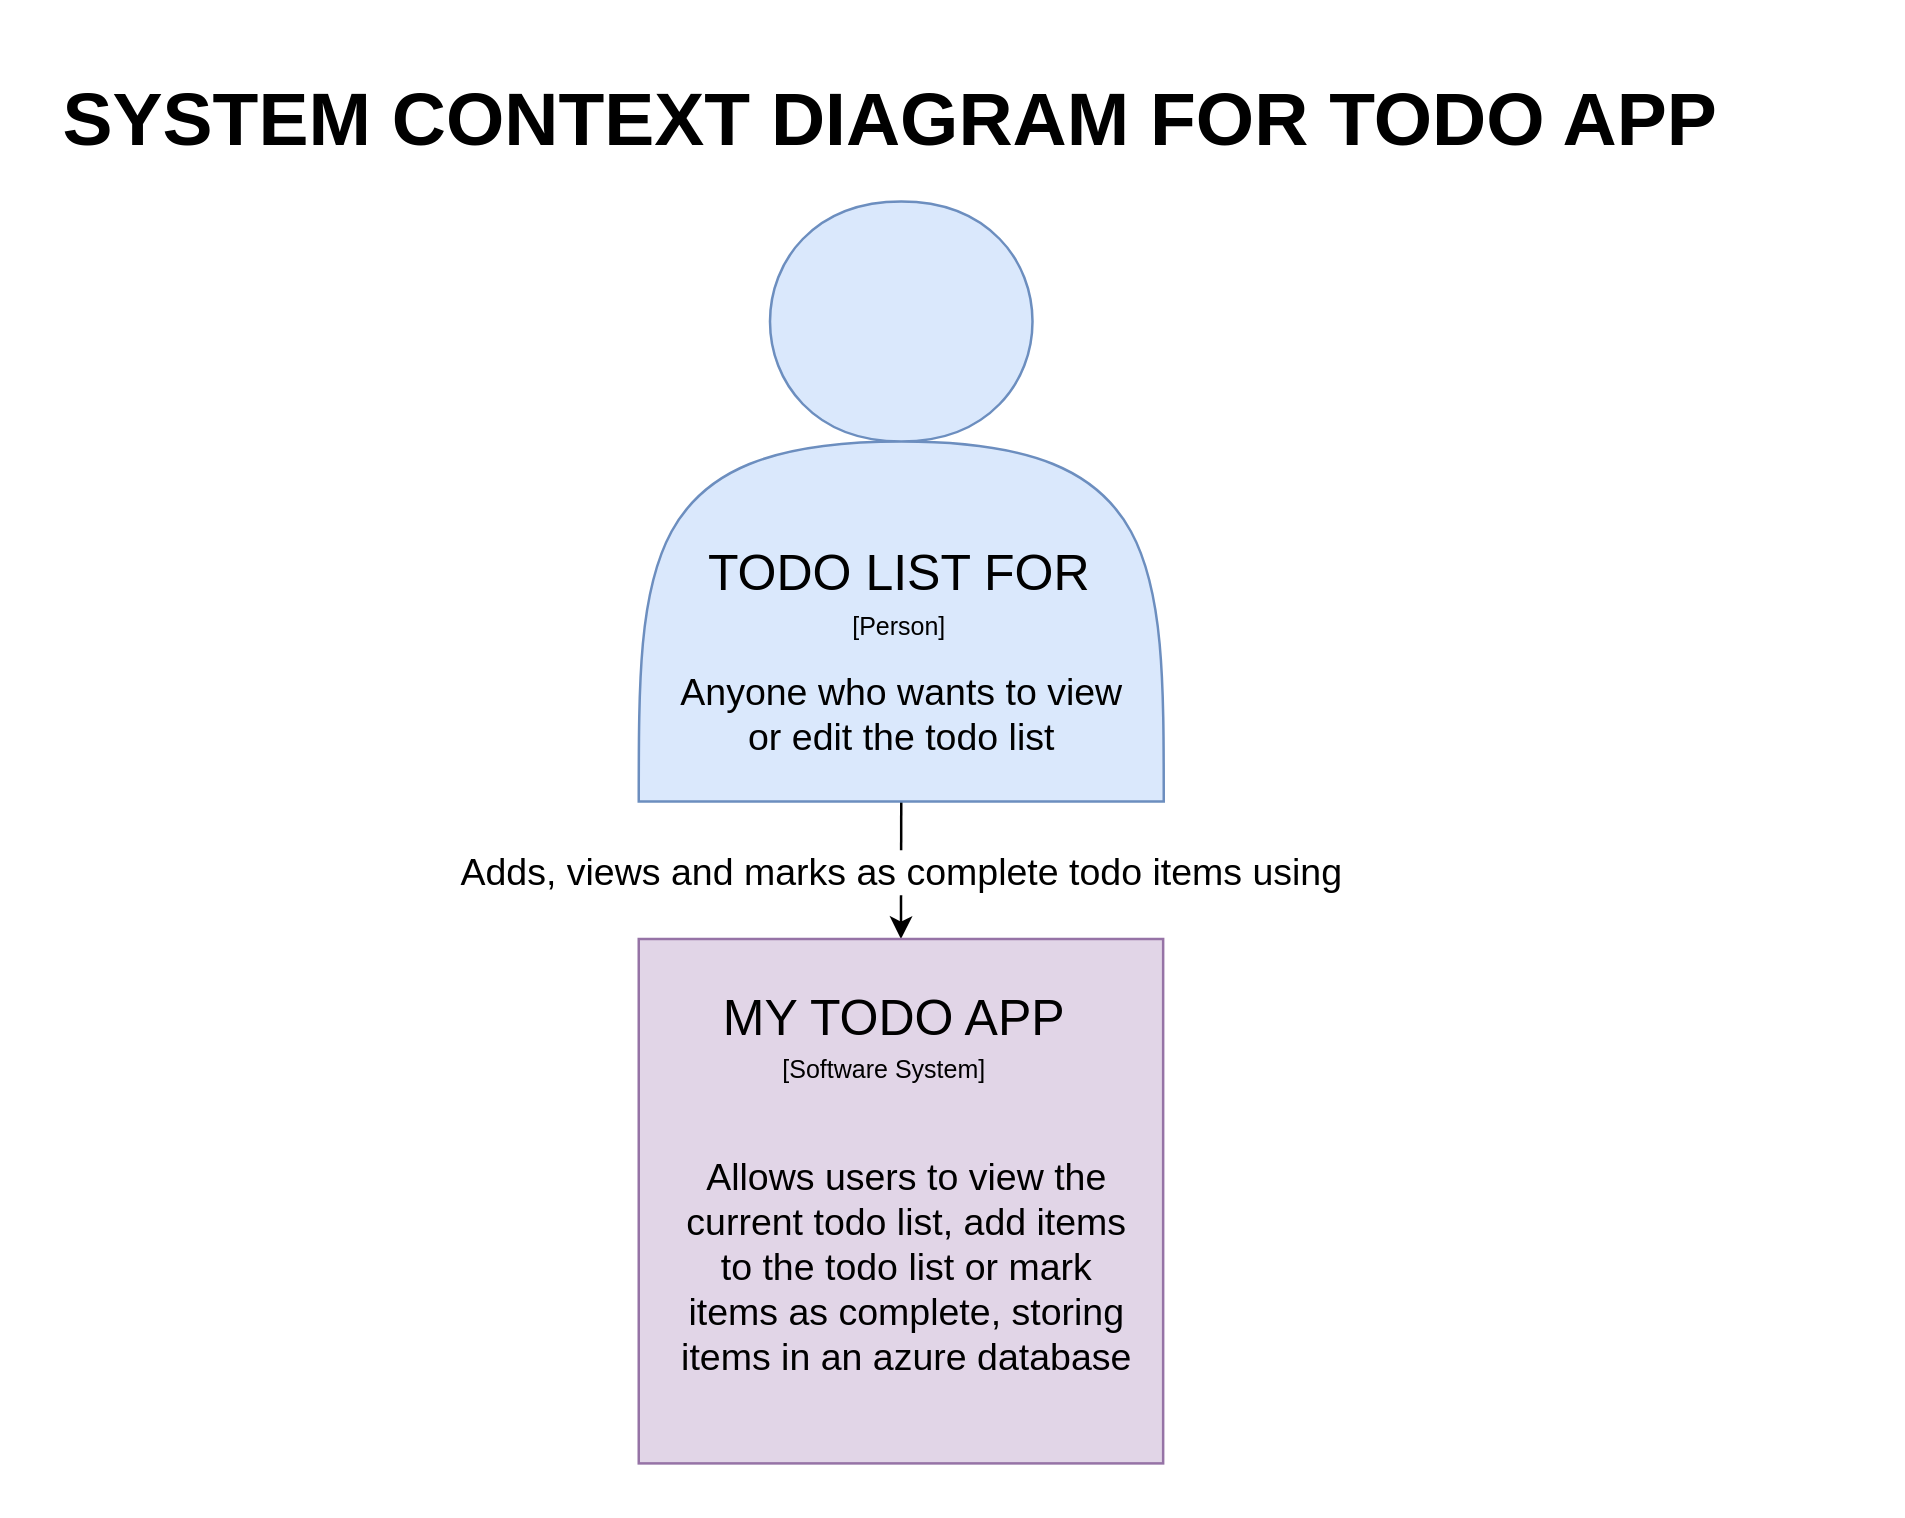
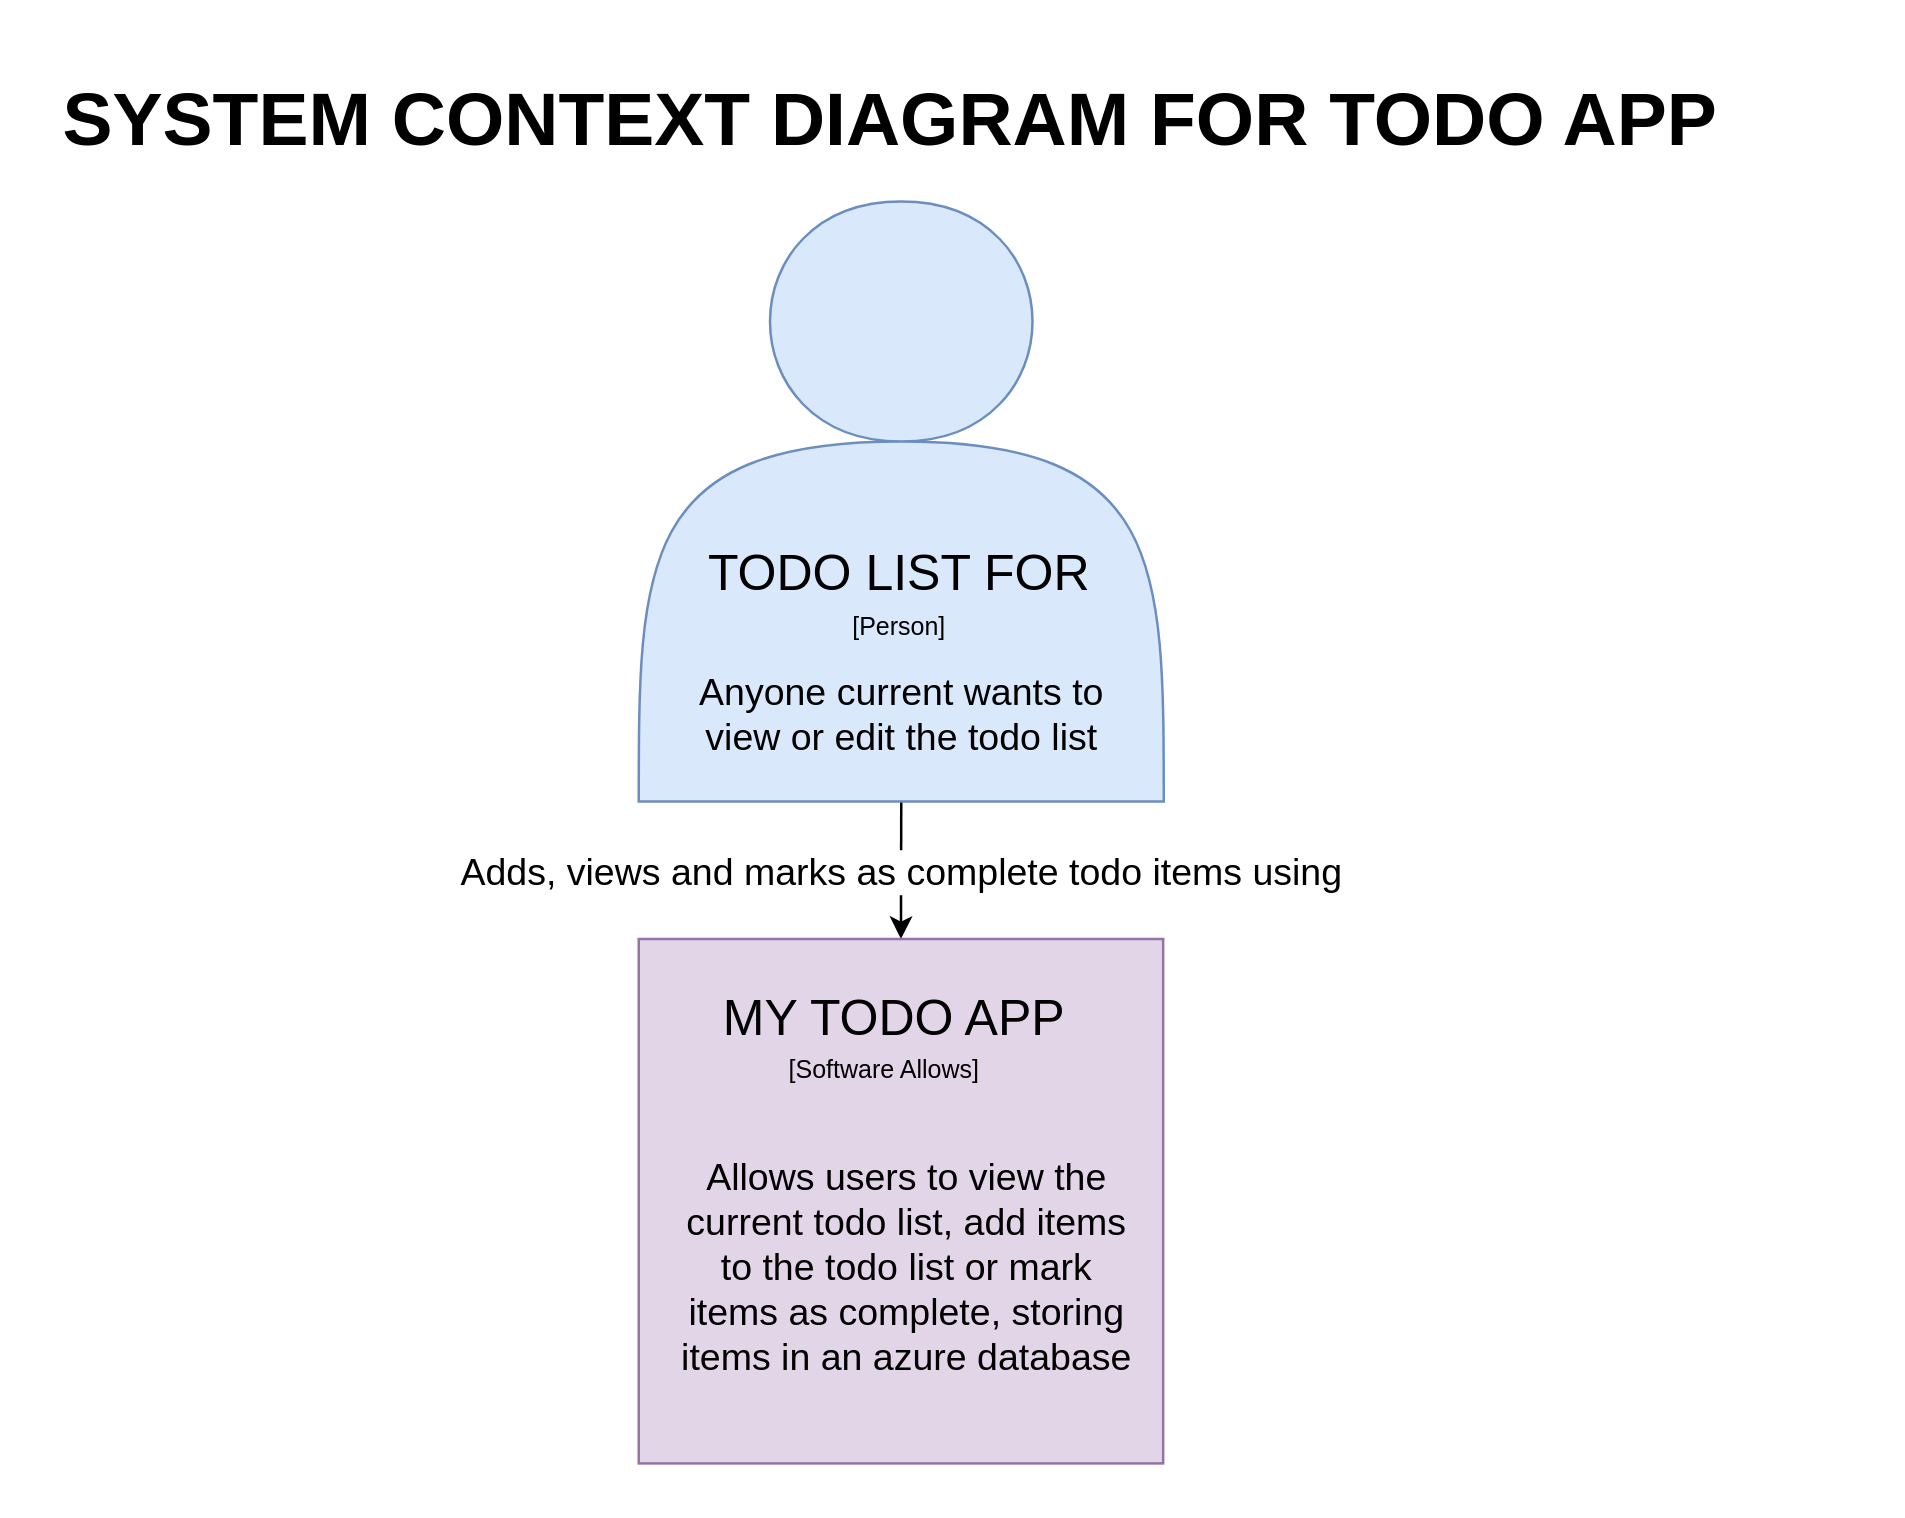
node "Anyone who wants to view or edit the todo list": label "Anyone who wants to view or edit the todo list" -> "Anyone current wants to view or edit the todo list"
node "[Software System]": label "[Software System]" -> "[Software Allows]"
